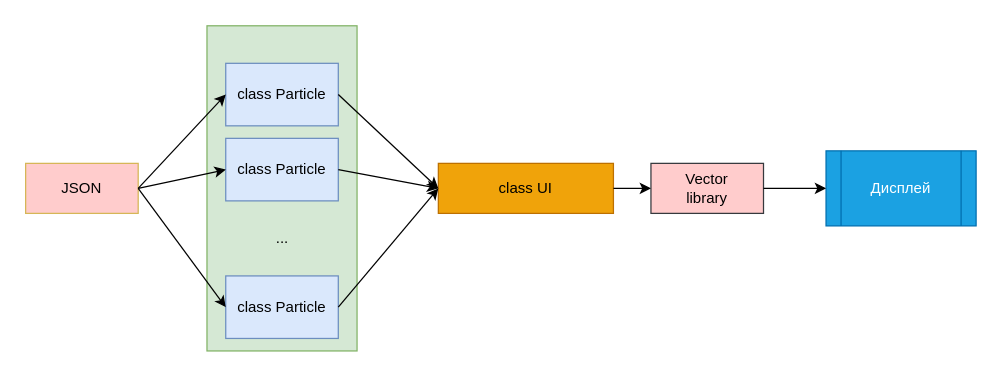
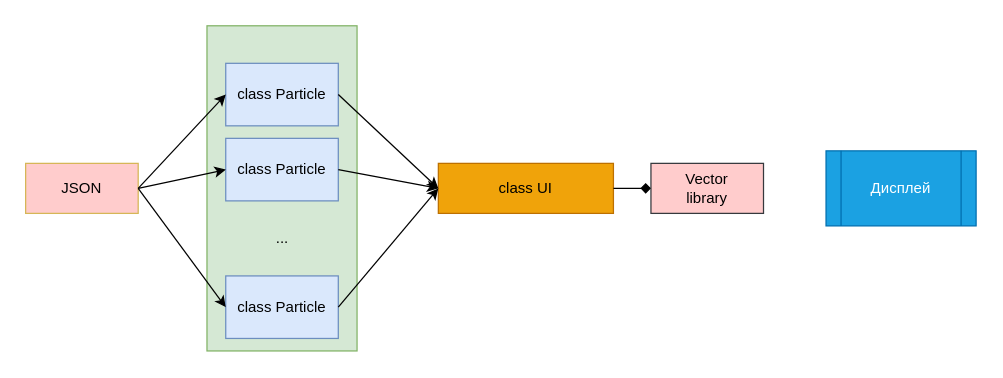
edge "class UI" -> "Vector library": arrowhead classic -> diamond
edge "Vector library" -> "Дисплей": removed
